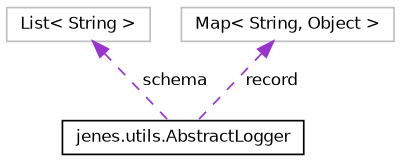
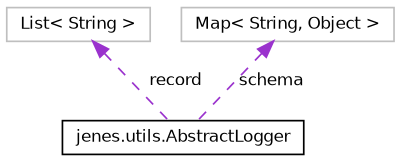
edge "jenes.utils.AbstractLogger" -> "List< String >": label " schema" -> " record"
edge "jenes.utils.AbstractLogger" -> "Map< String, Object >": label " record" -> " schema"
